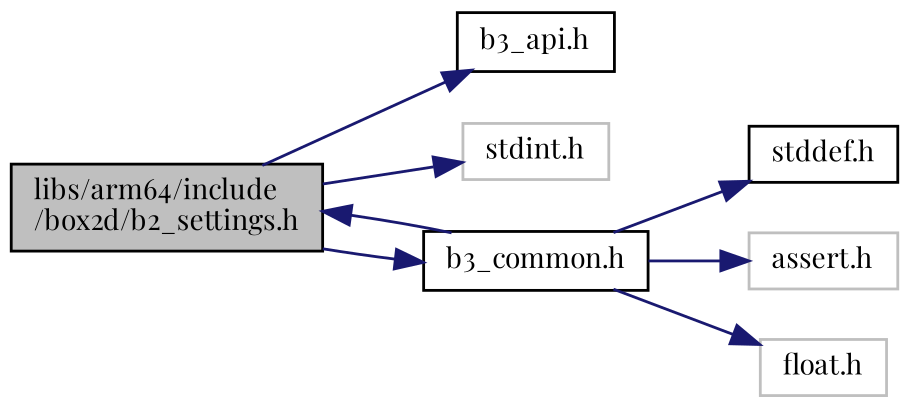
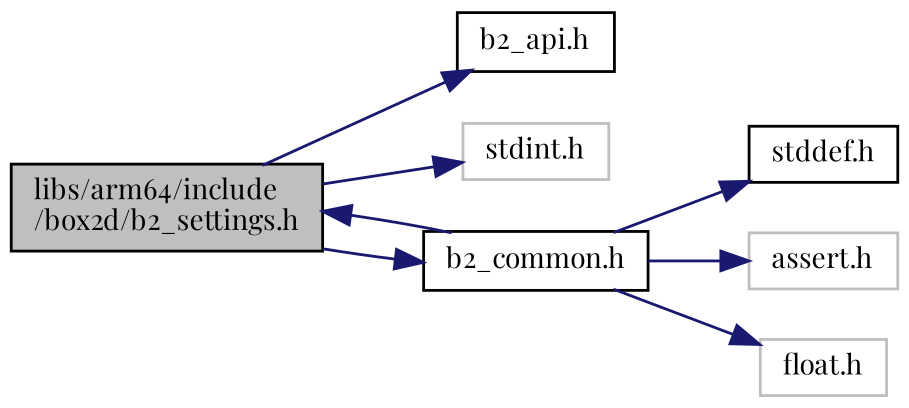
node "b3_api.h": label "b3_api.h" -> "b2_api.h"
node "b3_common.h": label "b3_common.h" -> "b2_common.h"
